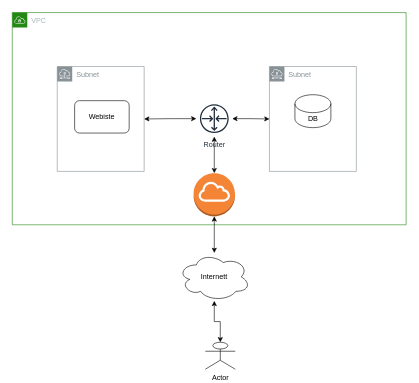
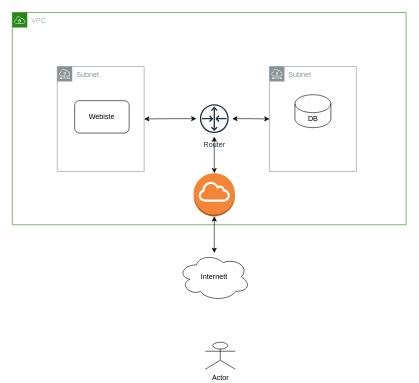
edge "Internett" -- "Actor": removed
